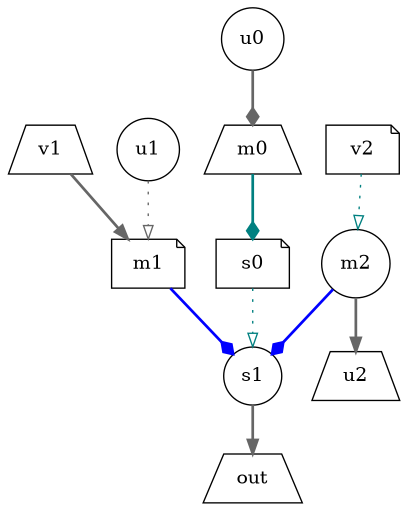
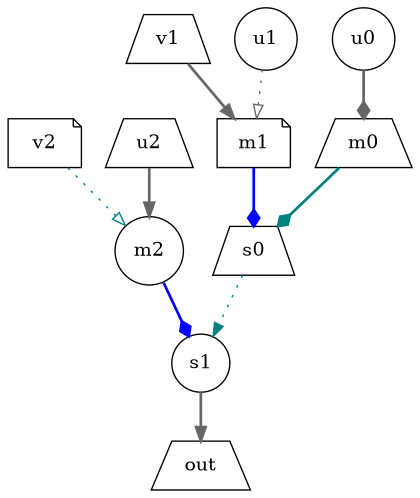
node "s0": shape note -> trapezium
edge "s0" -> "s1": arrowhead onormal -> normal
edge "m1" -> "s1": now "m1" -> "s0"
edge "m2" -> "u2": reversed
